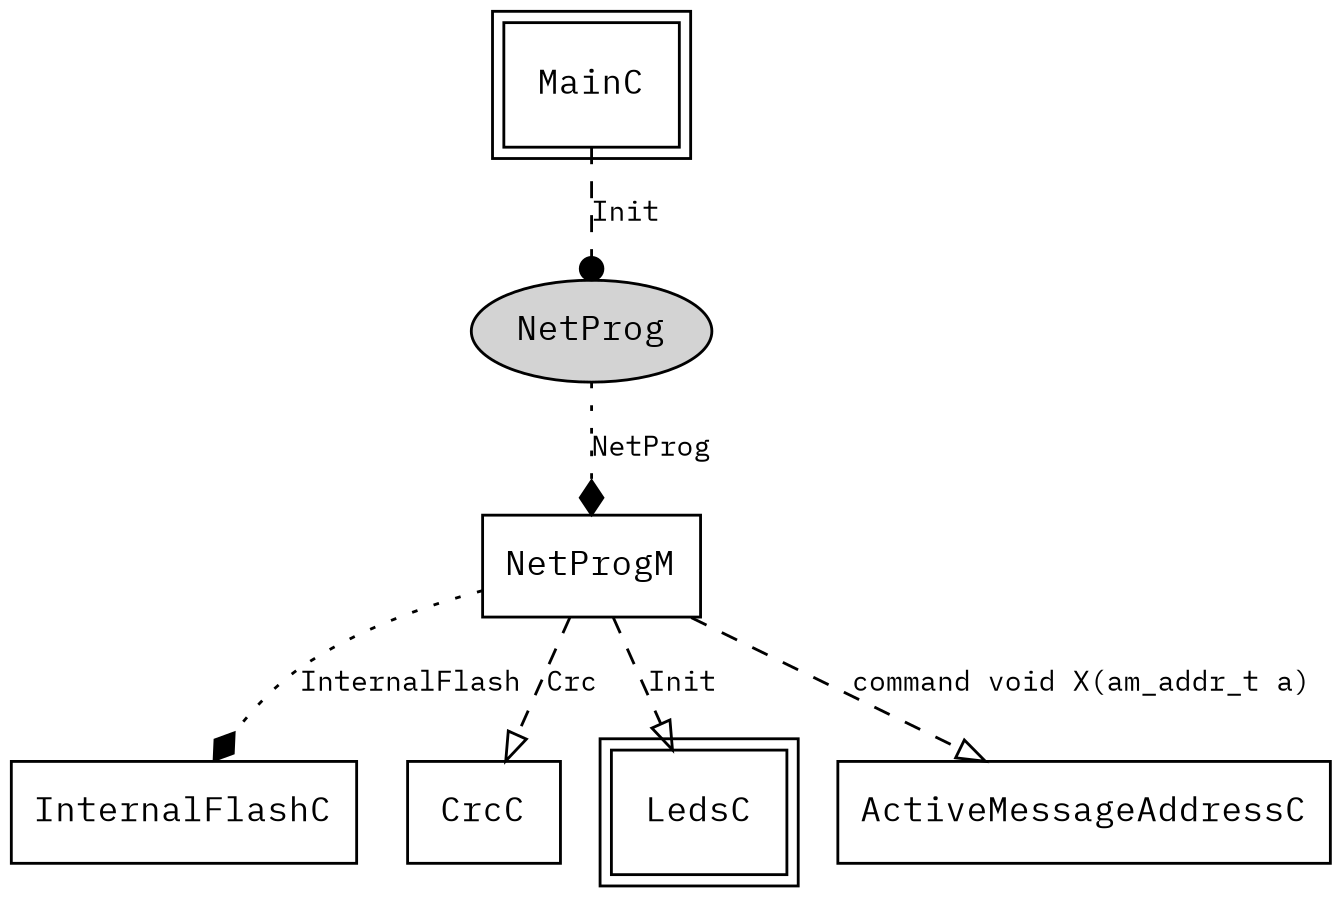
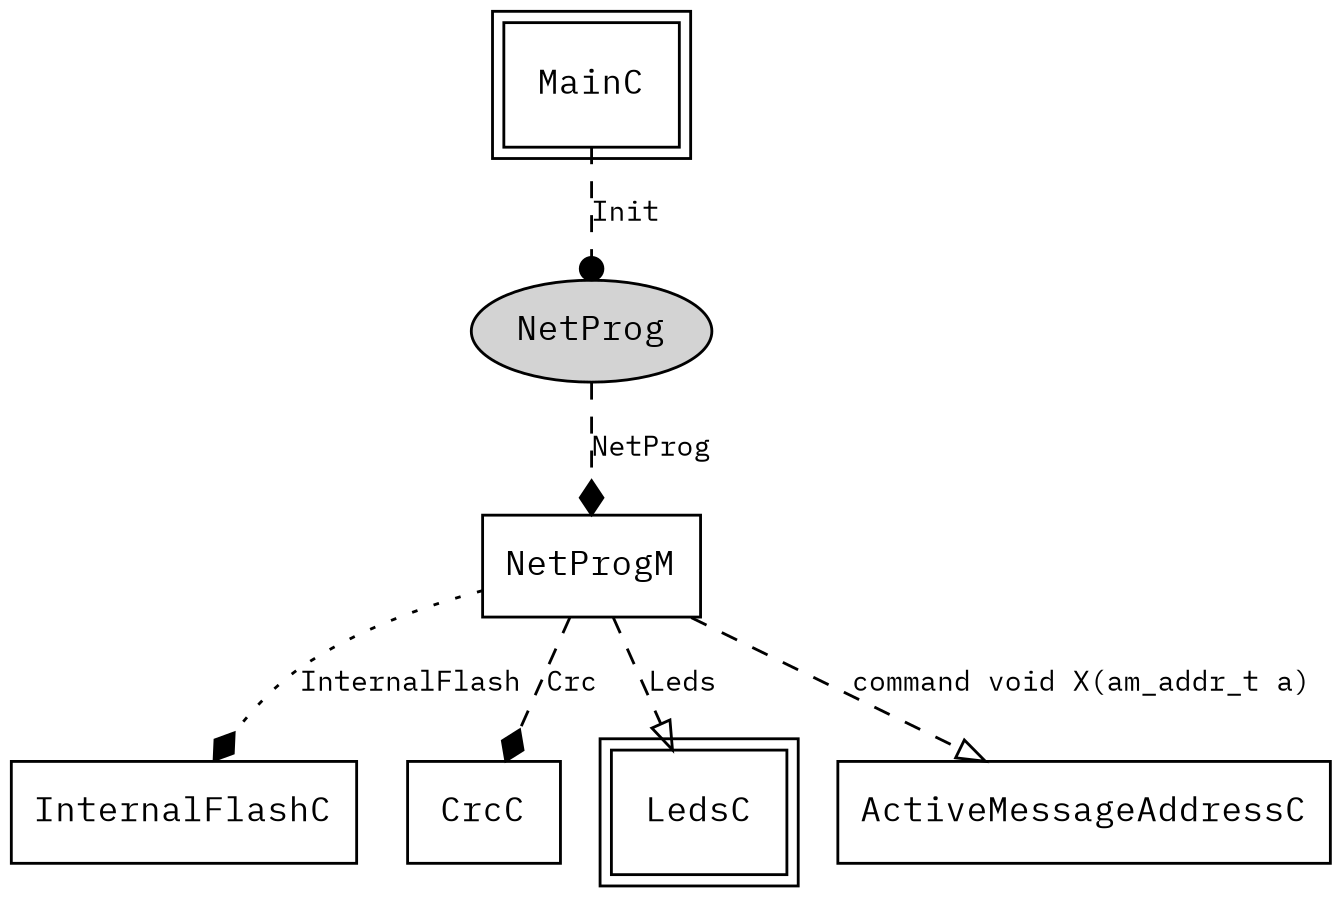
edge "NetProg" -> "NetProgM": style dotted -> dashed
edge "NetProgM" -> "CrcC": arrowhead onormal -> diamond
edge "NetProgM" -> "LedsC": label "Init" -> "Leds"
